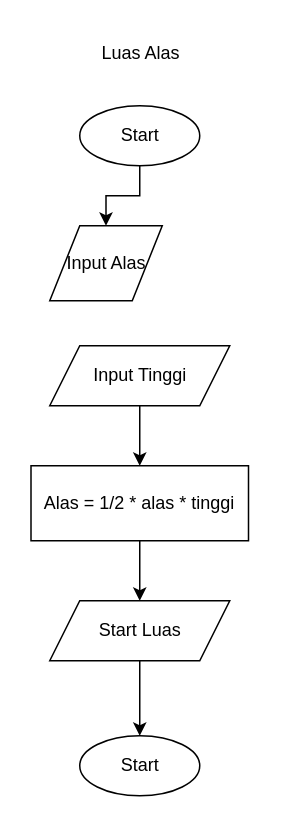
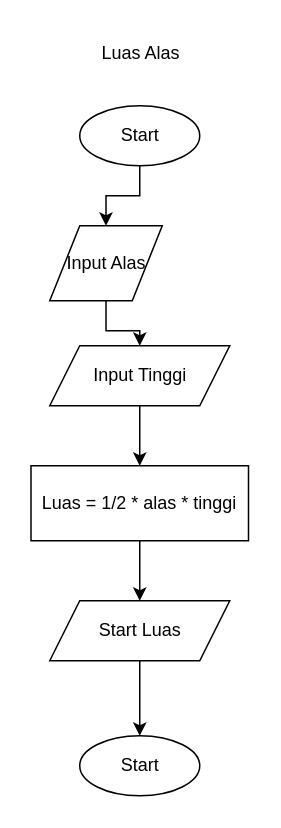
edge "Input Alas" -> "Input Tinggi": added
node "Alas = 1/2 * alas * tinggi": label "Alas = 1/2 * alas * tinggi" -> "Luas = 1/2 * alas * tinggi"
